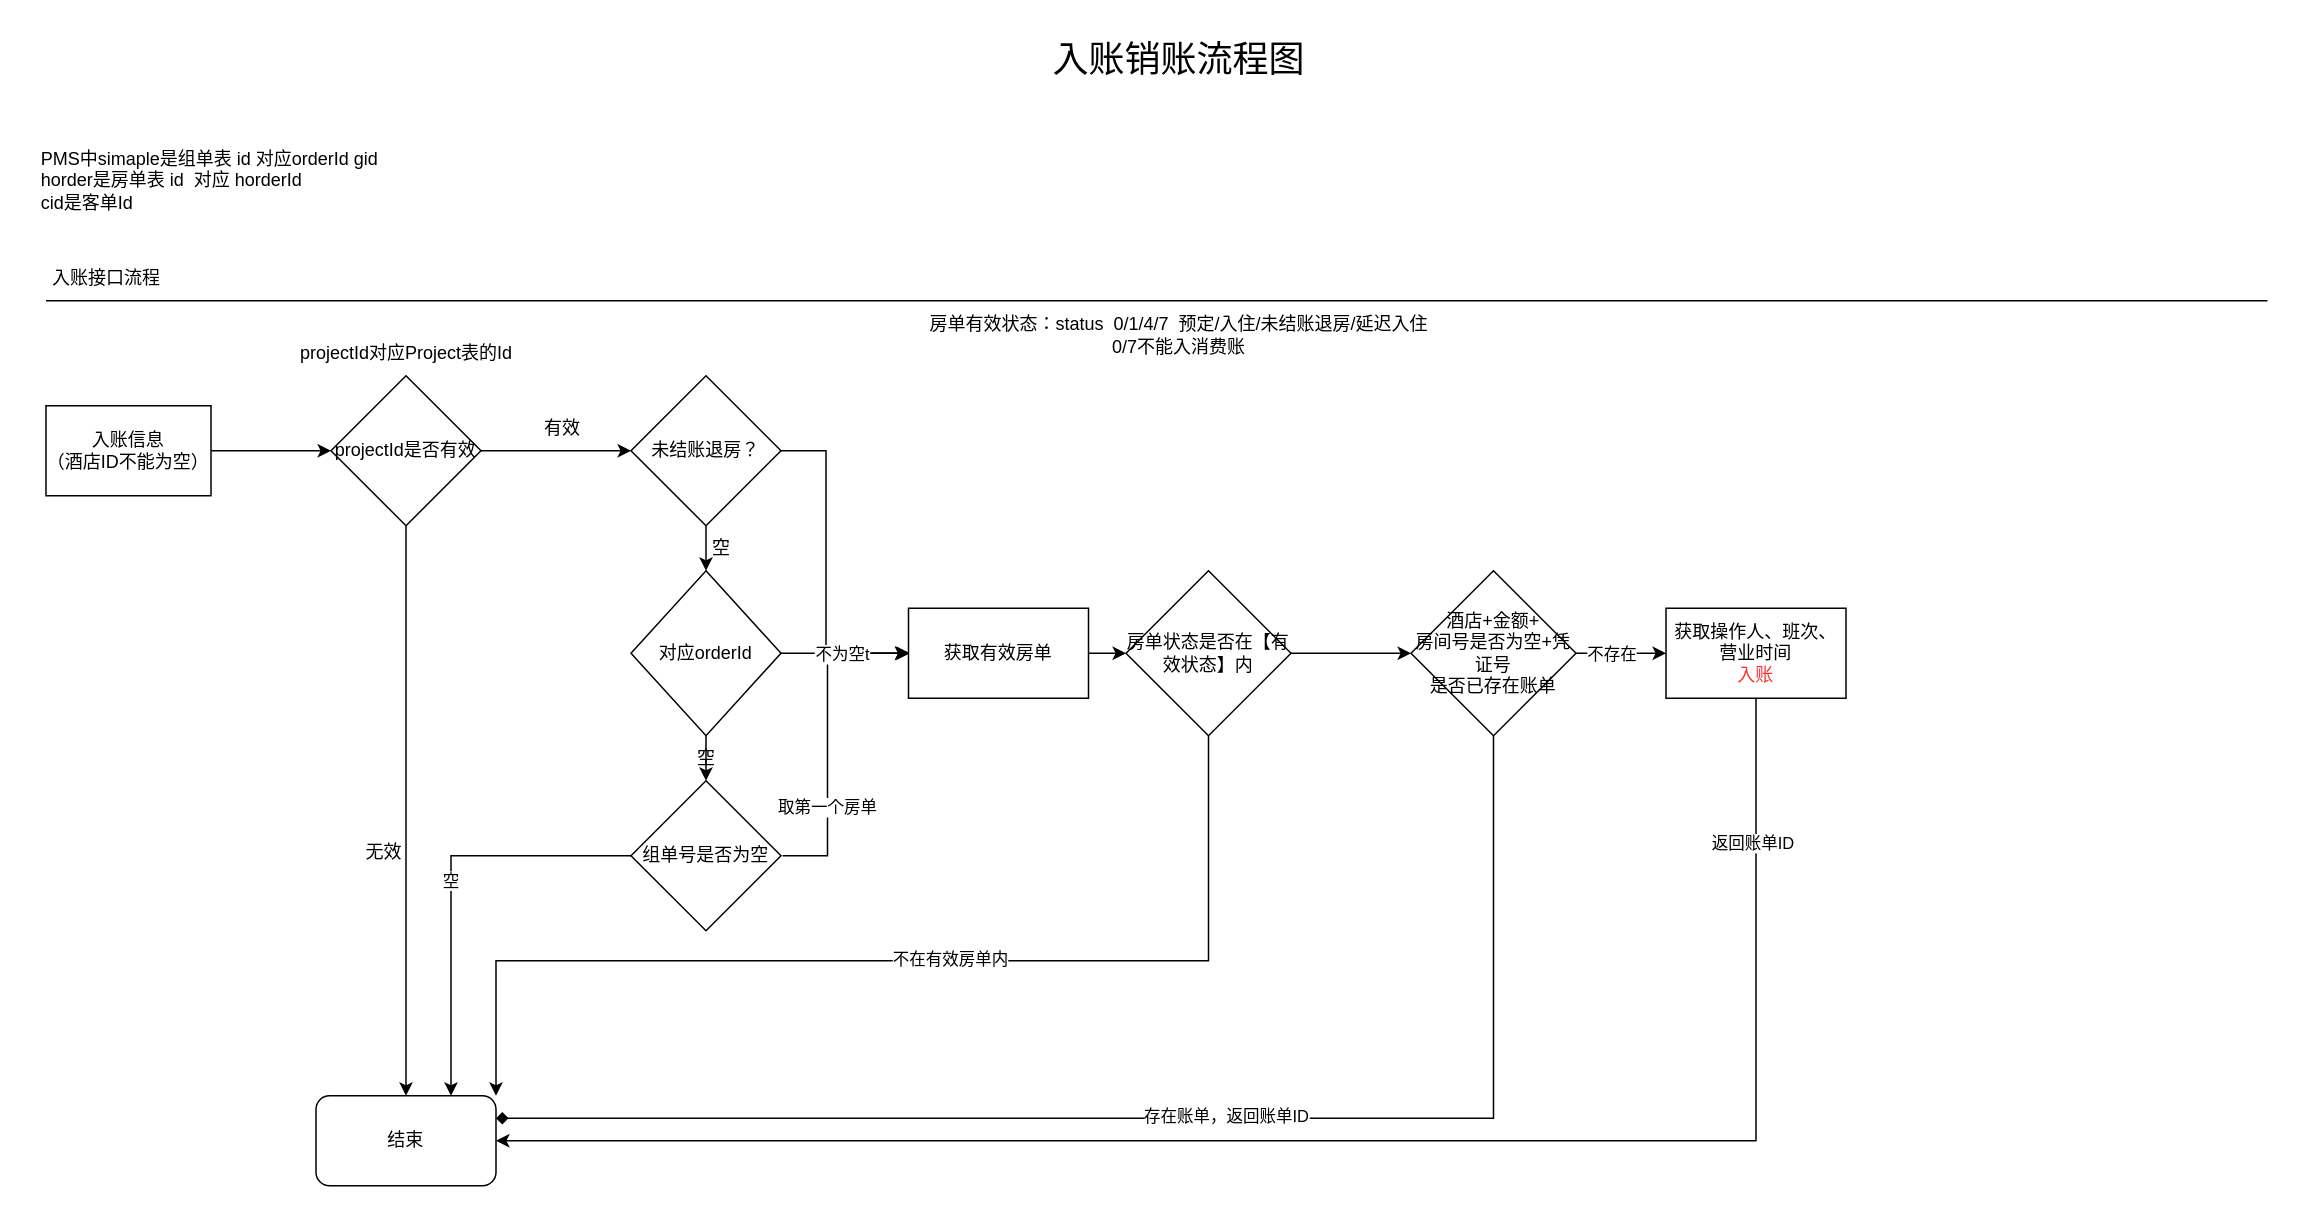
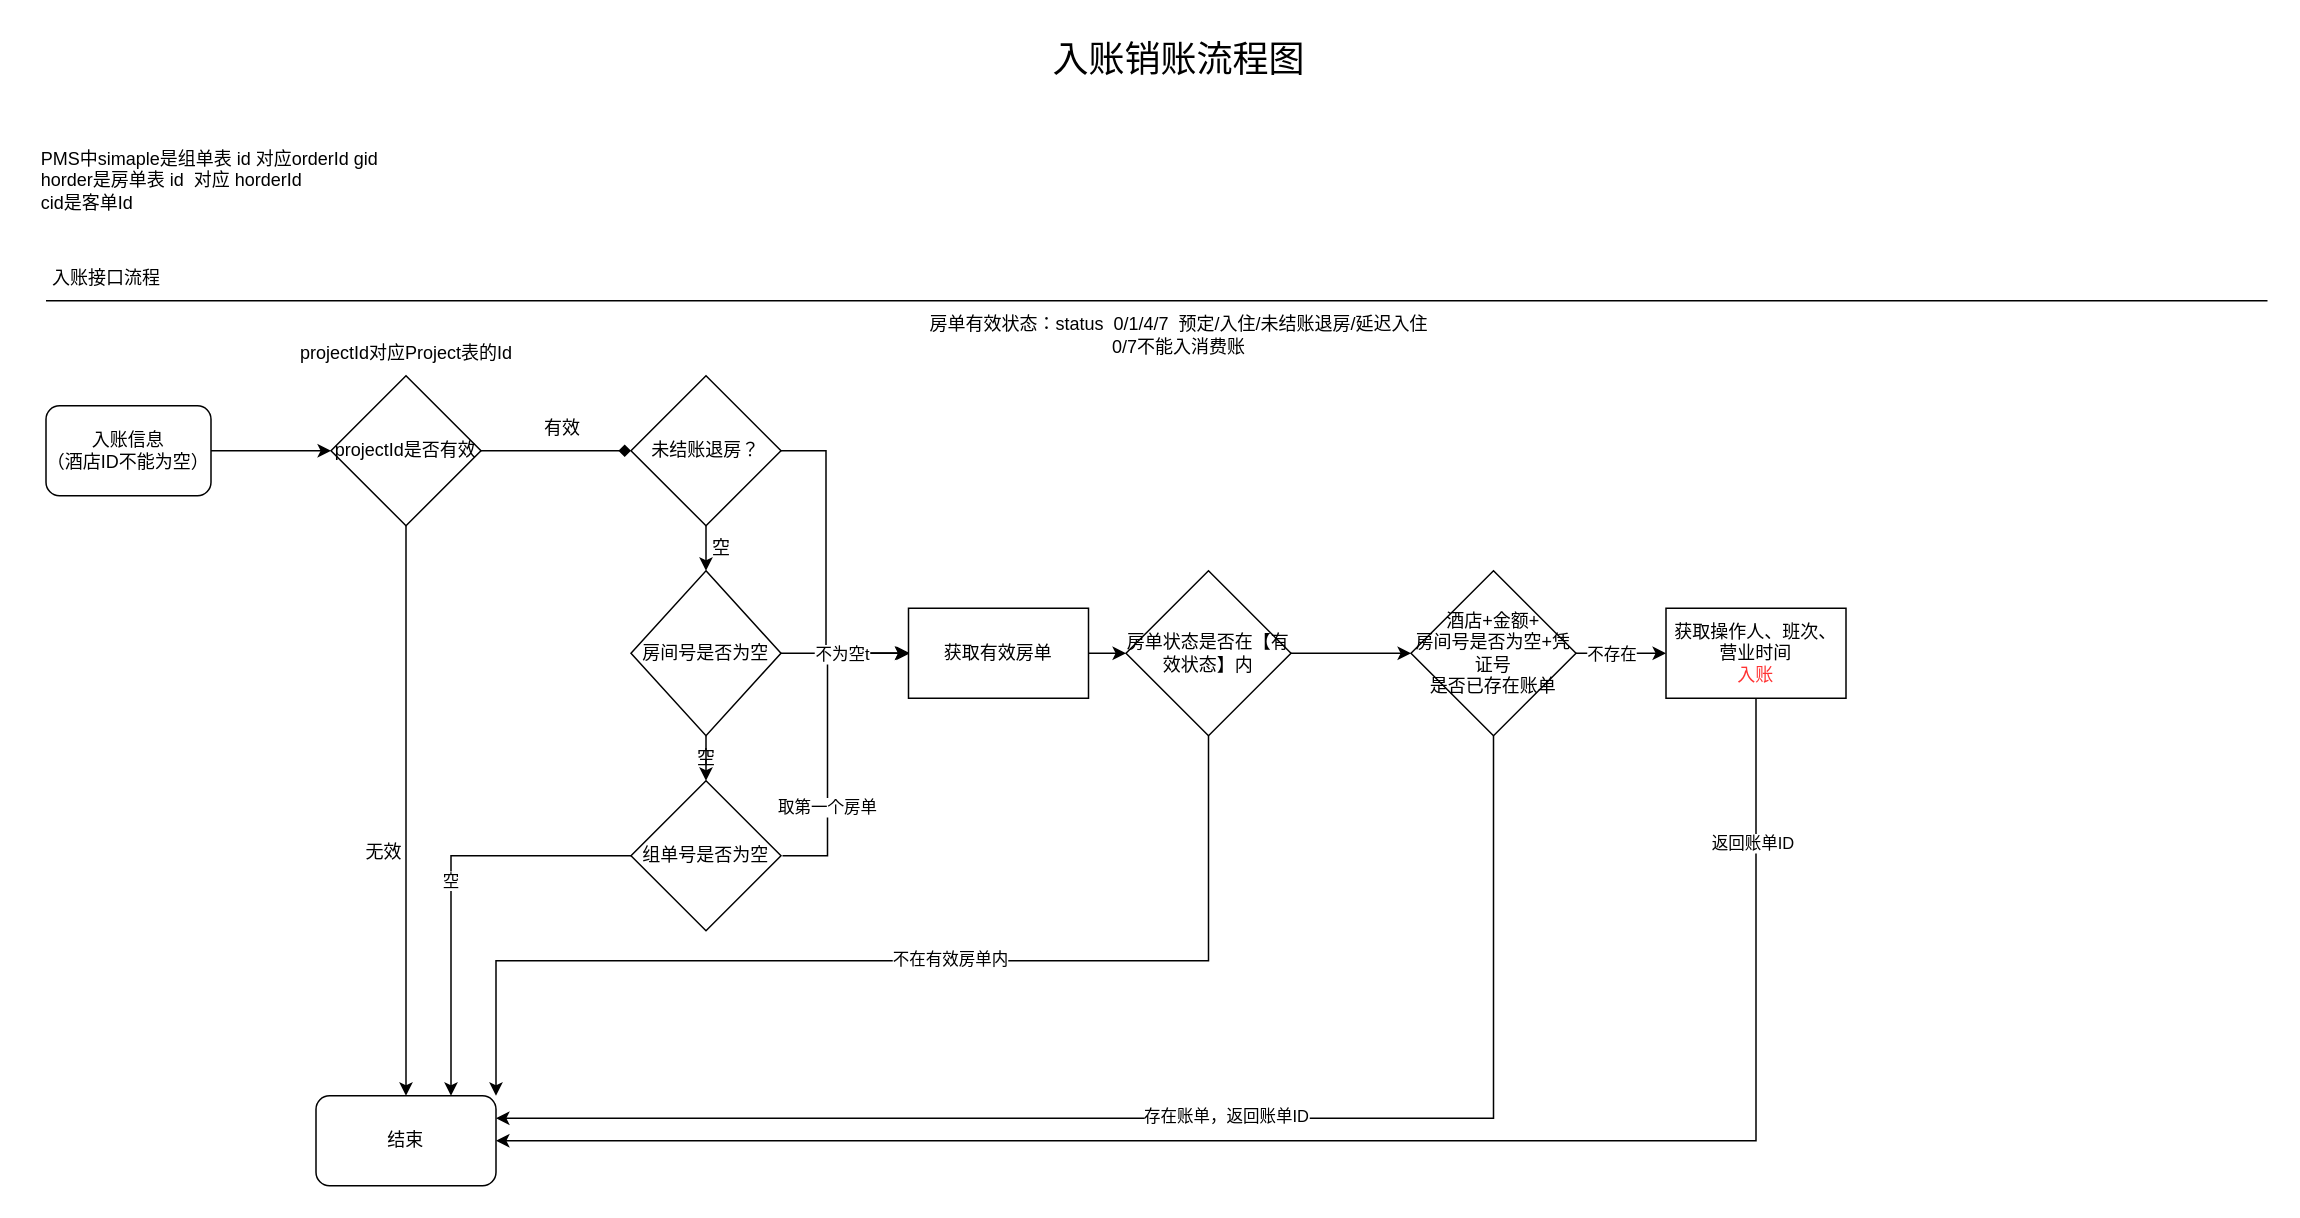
node "入账信息 （酒店ID不能为空）": shape rectangle -> rounded rectangle
edge "projectId是否有效" -> "未结账退房？": arrowhead classic -> diamond
node "对应orderId": label "对应orderId" -> "房间号是否为空"
edge "酒店+金额+ 房间号是否为空+凭证号 是否已存在账单" -> "结束": arrowhead diamond -> classic
